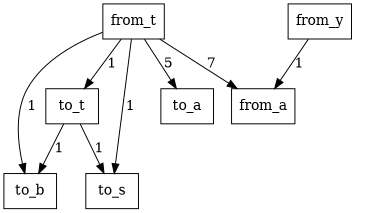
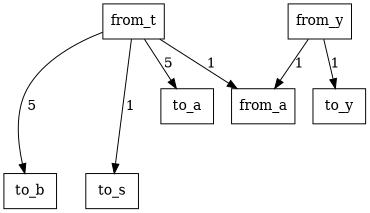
edge "from_t" -> "from_a": label "7" -> "1"
edge "from_t" -> "to_b": label "1" -> "5"
node "to_t": removed
node "to_y": added
